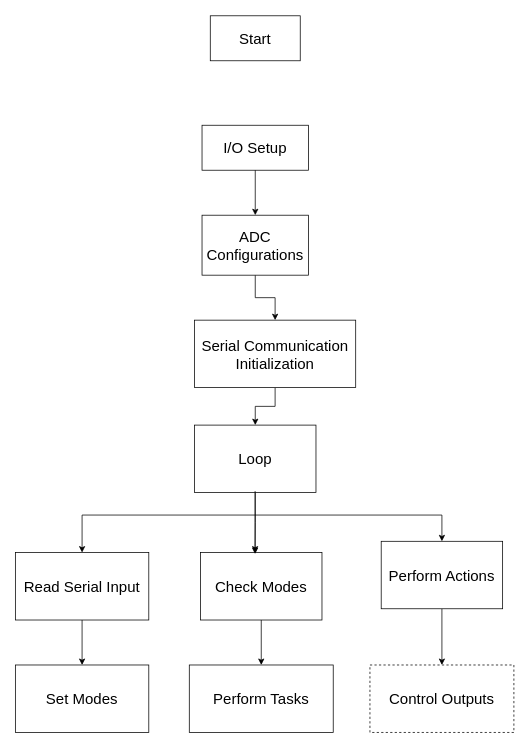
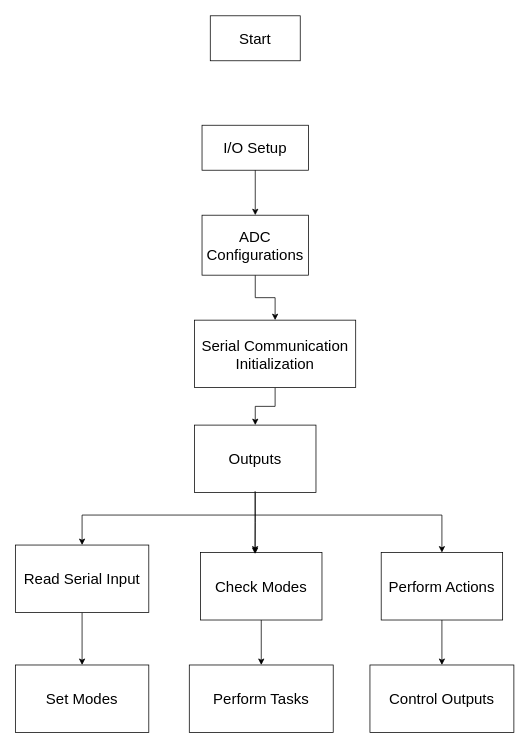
node "Loop": label "Loop" -> "Outputs"
node "Perform Actions": moved (442, 575) -> (442, 586)
node "Read Serial Input": moved (82, 586) -> (82, 579)
node "Control Outputs": style dashed -> solid
